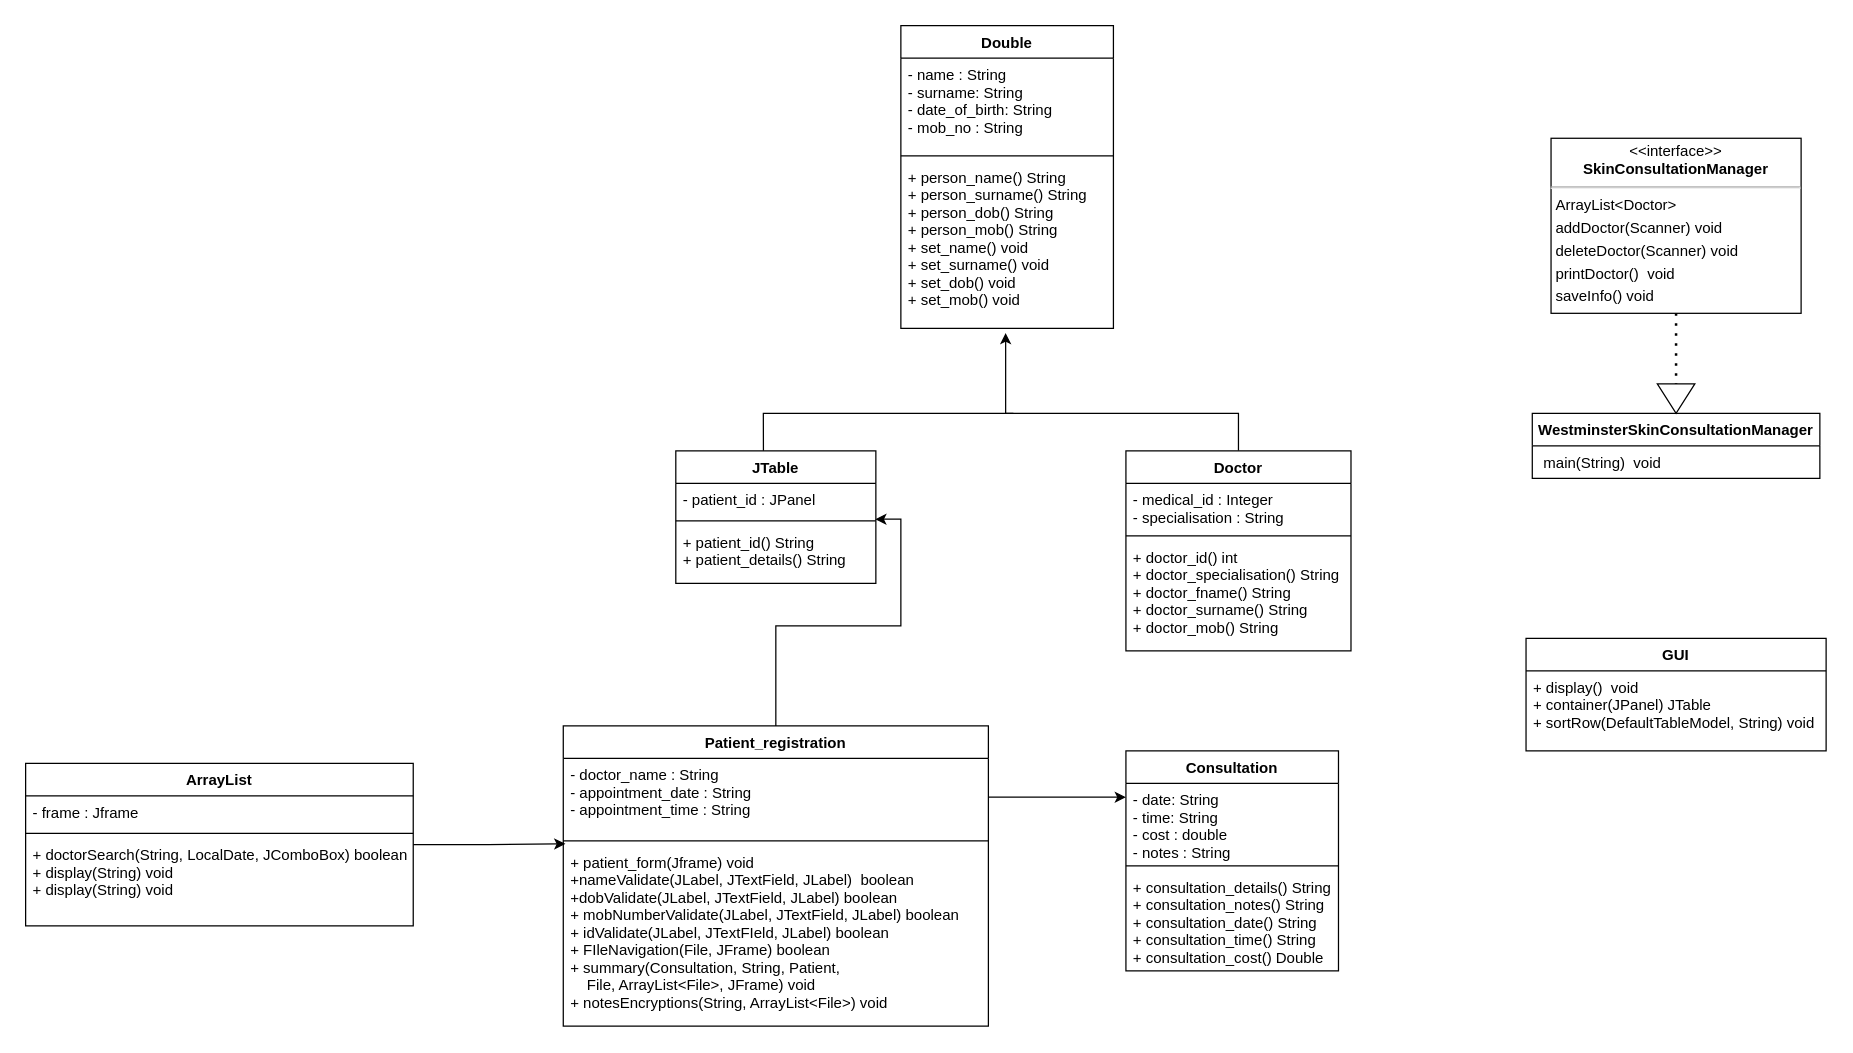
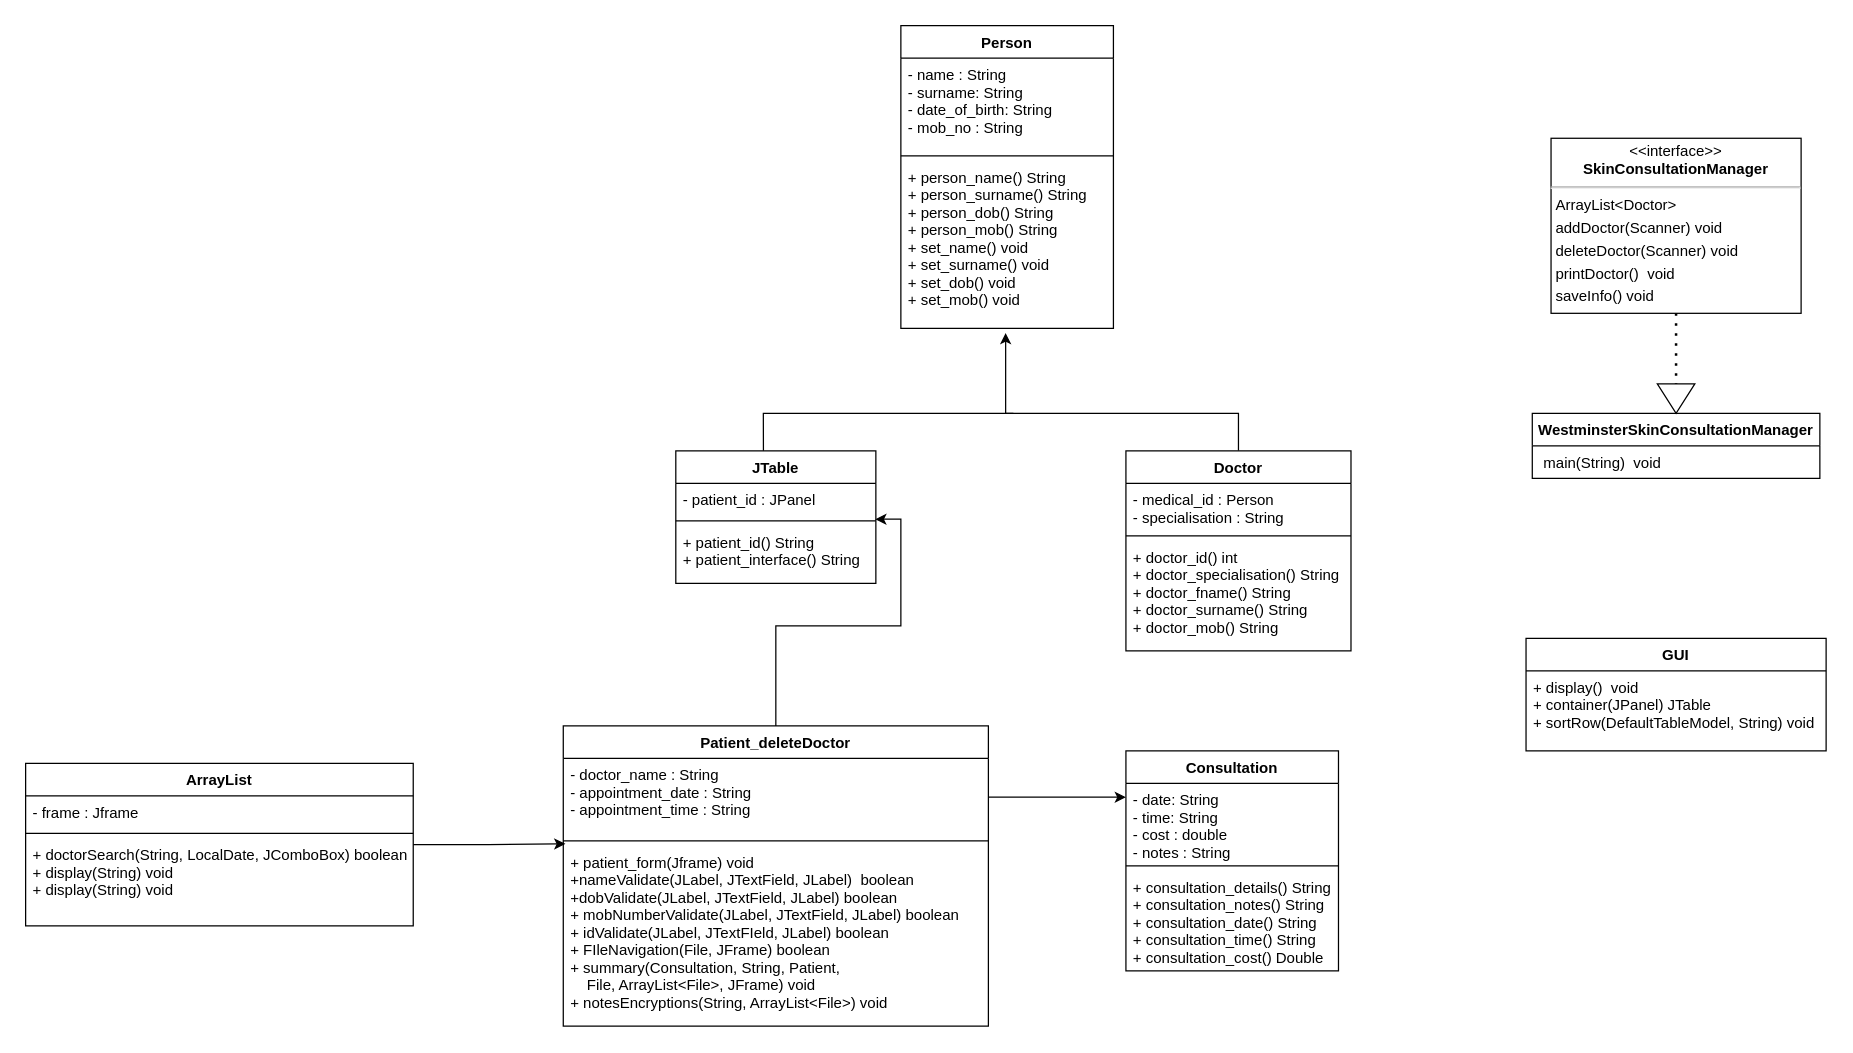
node "Double": label "Double" -> "Person"
node "- medical_id : Integer - specialisation : String": label "- medical_id : Integer - specialisation : String" -> "- medical_id : Person - specialisation : String"
node "+ patient_id() String + patient_details() String": label "+ patient_id() String + patient_details() String" -> "+ patient_id() String + patient_interface() String"
node "Patient_registration": label "Patient_registration" -> "Patient_deleteDoctor"
